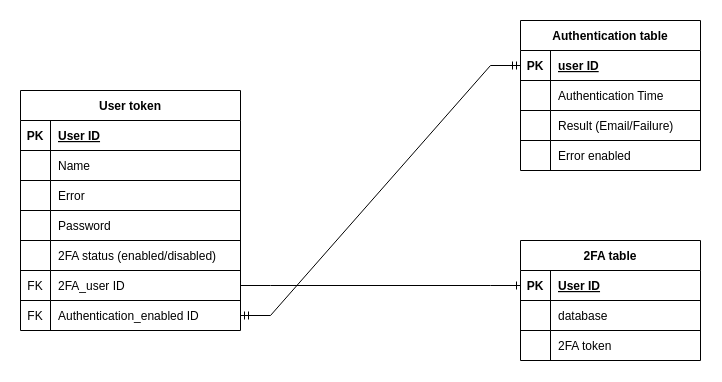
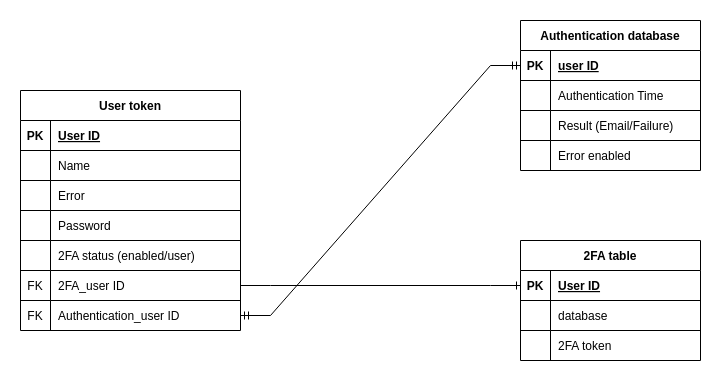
node "Authentication table": label "Authentication table" -> "Authentication database"
node "2FA status (enabled/disabled)": label "2FA status (enabled/disabled)" -> "2FA status (enabled/user)"
node "Authentication_enabled ID": label "Authentication_enabled ID" -> "Authentication_user ID"
